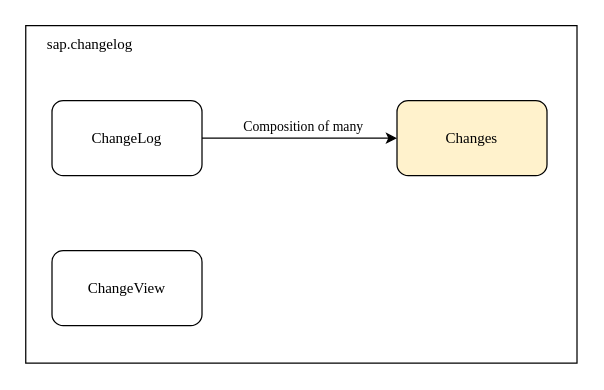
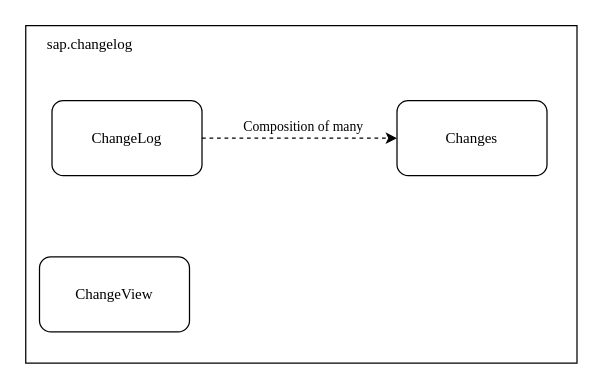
edge "ChangeLog" -> "Changes": style solid -> dashed
node "Changes": fillcolor #fff2cc -> #ffffff
node "ChangeView": moved (127, 288) -> (114, 294)
